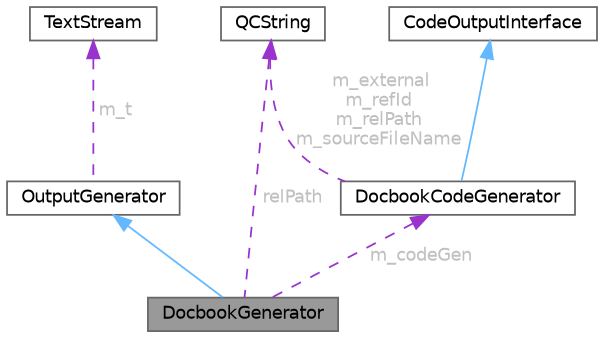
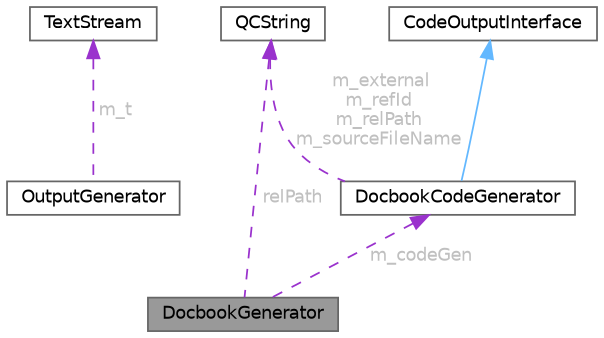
edge "DocbookGenerator" -> "OutputGenerator": removed
